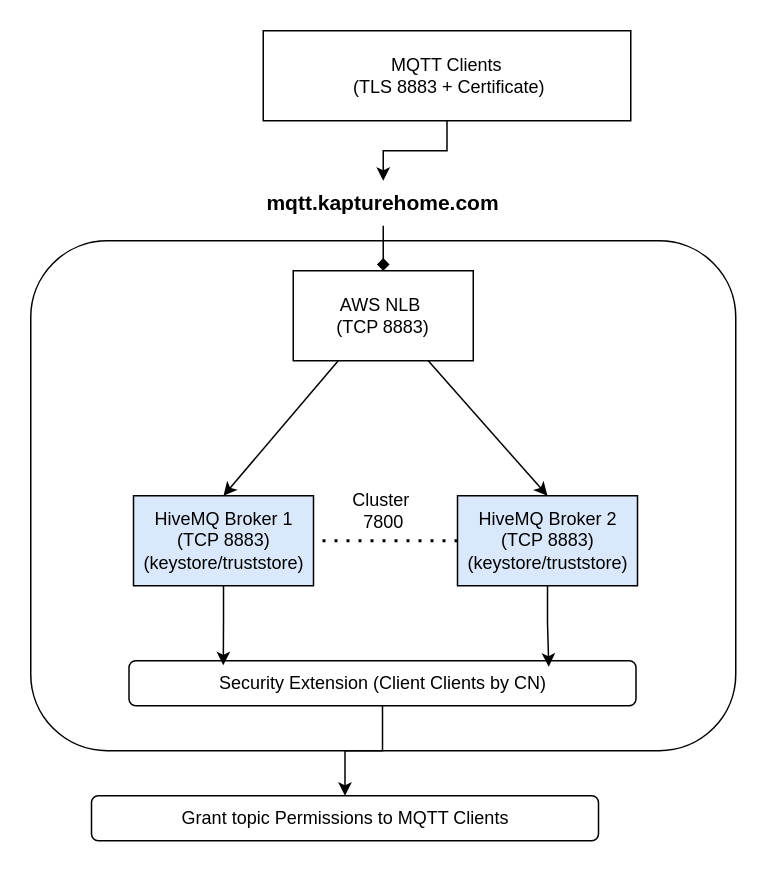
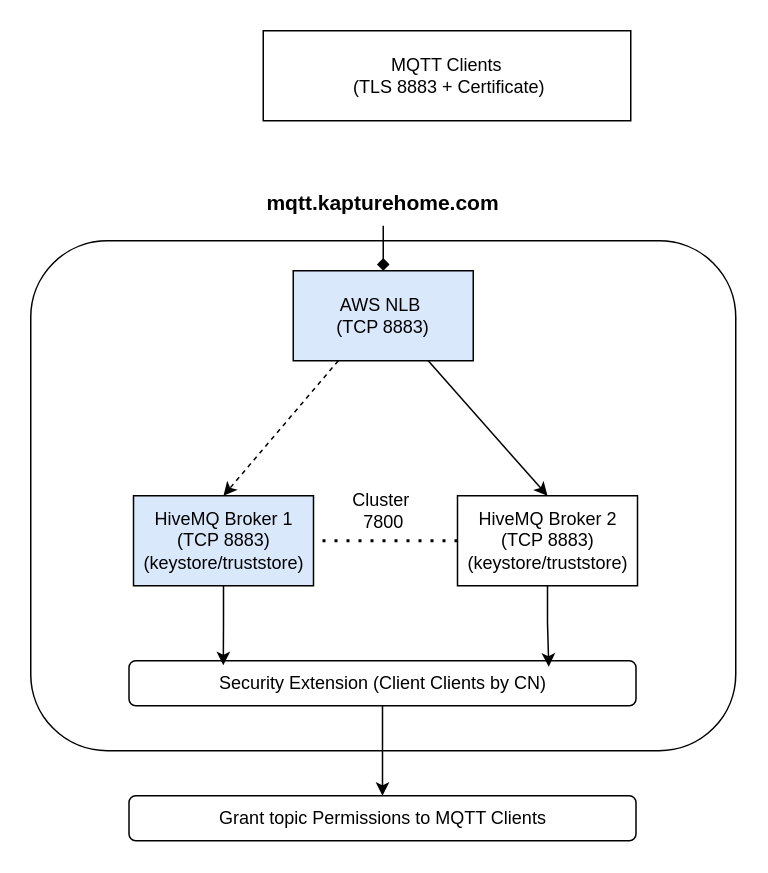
edge "MQTT Clients (TLS 8883 + Certificate)" -> "mqtt.kapturehome.com": removed
node "AWS NLB (TCP 8883)": fillcolor #ffffff -> #dae8fc
edge "AWS NLB (TCP 8883)" -> "HiveMQ Broker 1 (TCP 8883) (keystore/truststore)": style solid -> dashed
node "HiveMQ Broker 2 (TCP 8883) (keystore/truststore)": fillcolor #dae8fc -> #ffffff
node "Grant topic Permissions to MQTT Clients": moved (345, 818) -> (383, 818)
